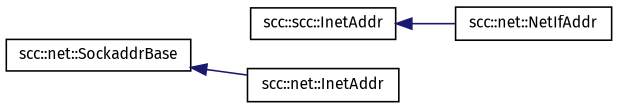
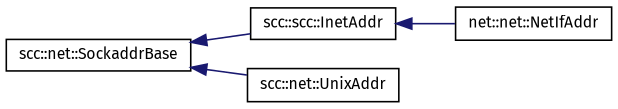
node "scc::net::NetIfAddr": label "scc::net::NetIfAddr" -> "net::net::NetIfAddr"
edge "scc::scc::InetAddr" -> "scc::net::SockaddrBase": added
node "scc::net::InetAddr": label "scc::net::InetAddr" -> "scc::net::UnixAddr"
